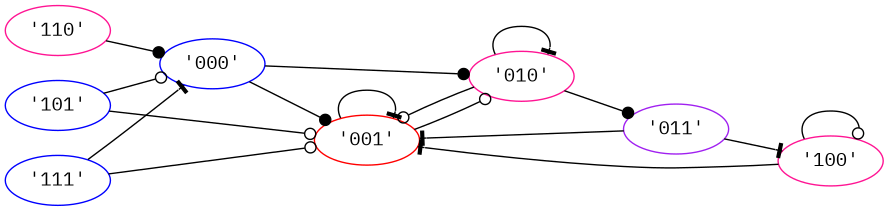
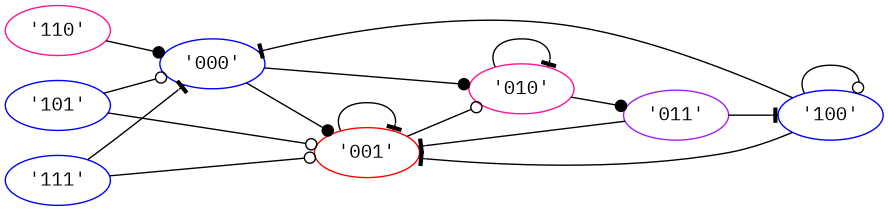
edge "'100'" -> "'000'": added
edge "'010'" -> "'001'": removed
node "'100'": color deeppink -> blue
